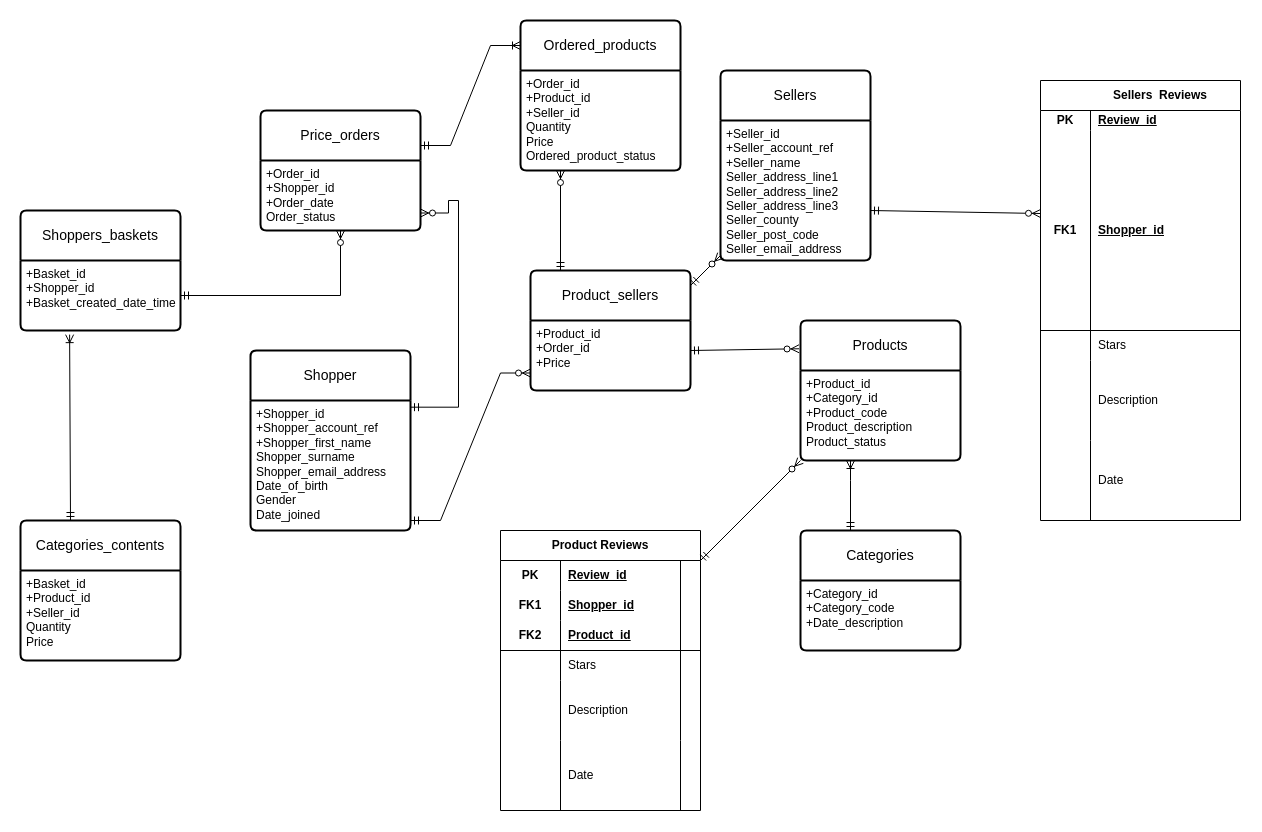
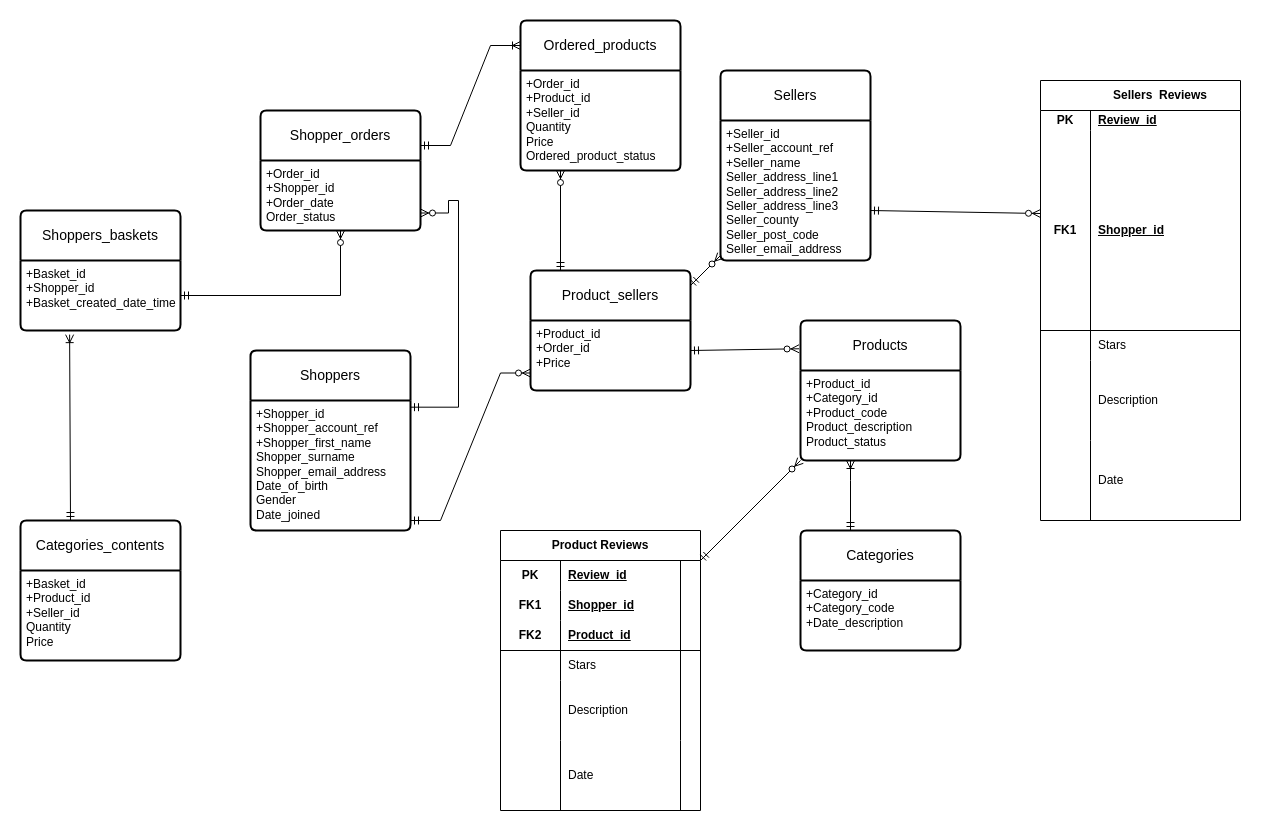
node "Price_orders": label "Price_orders" -> "Shopper_orders"
node "Shopper": label "Shopper" -> "Shoppers"
